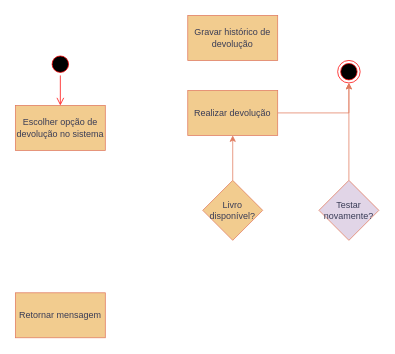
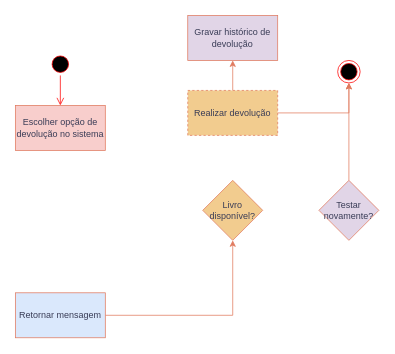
node "Gravar histórico de devolução": fillcolor #f2cc8f -> #e1d5e7
edge "Realizar devolução" -> "Gravar histórico de devolução": added
node "Realizar devolução": style solid -> dashed
node "Escolher opção de devolução no sistema": fillcolor #f2cc8f -> #f8cecc
edge "Livro disponível?" -> "Realizar devolução": removed
node "Retornar mensagem": fillcolor #f2cc8f -> #dae8fc
edge "Retornar mensagem" -> "Livro disponível?": added
